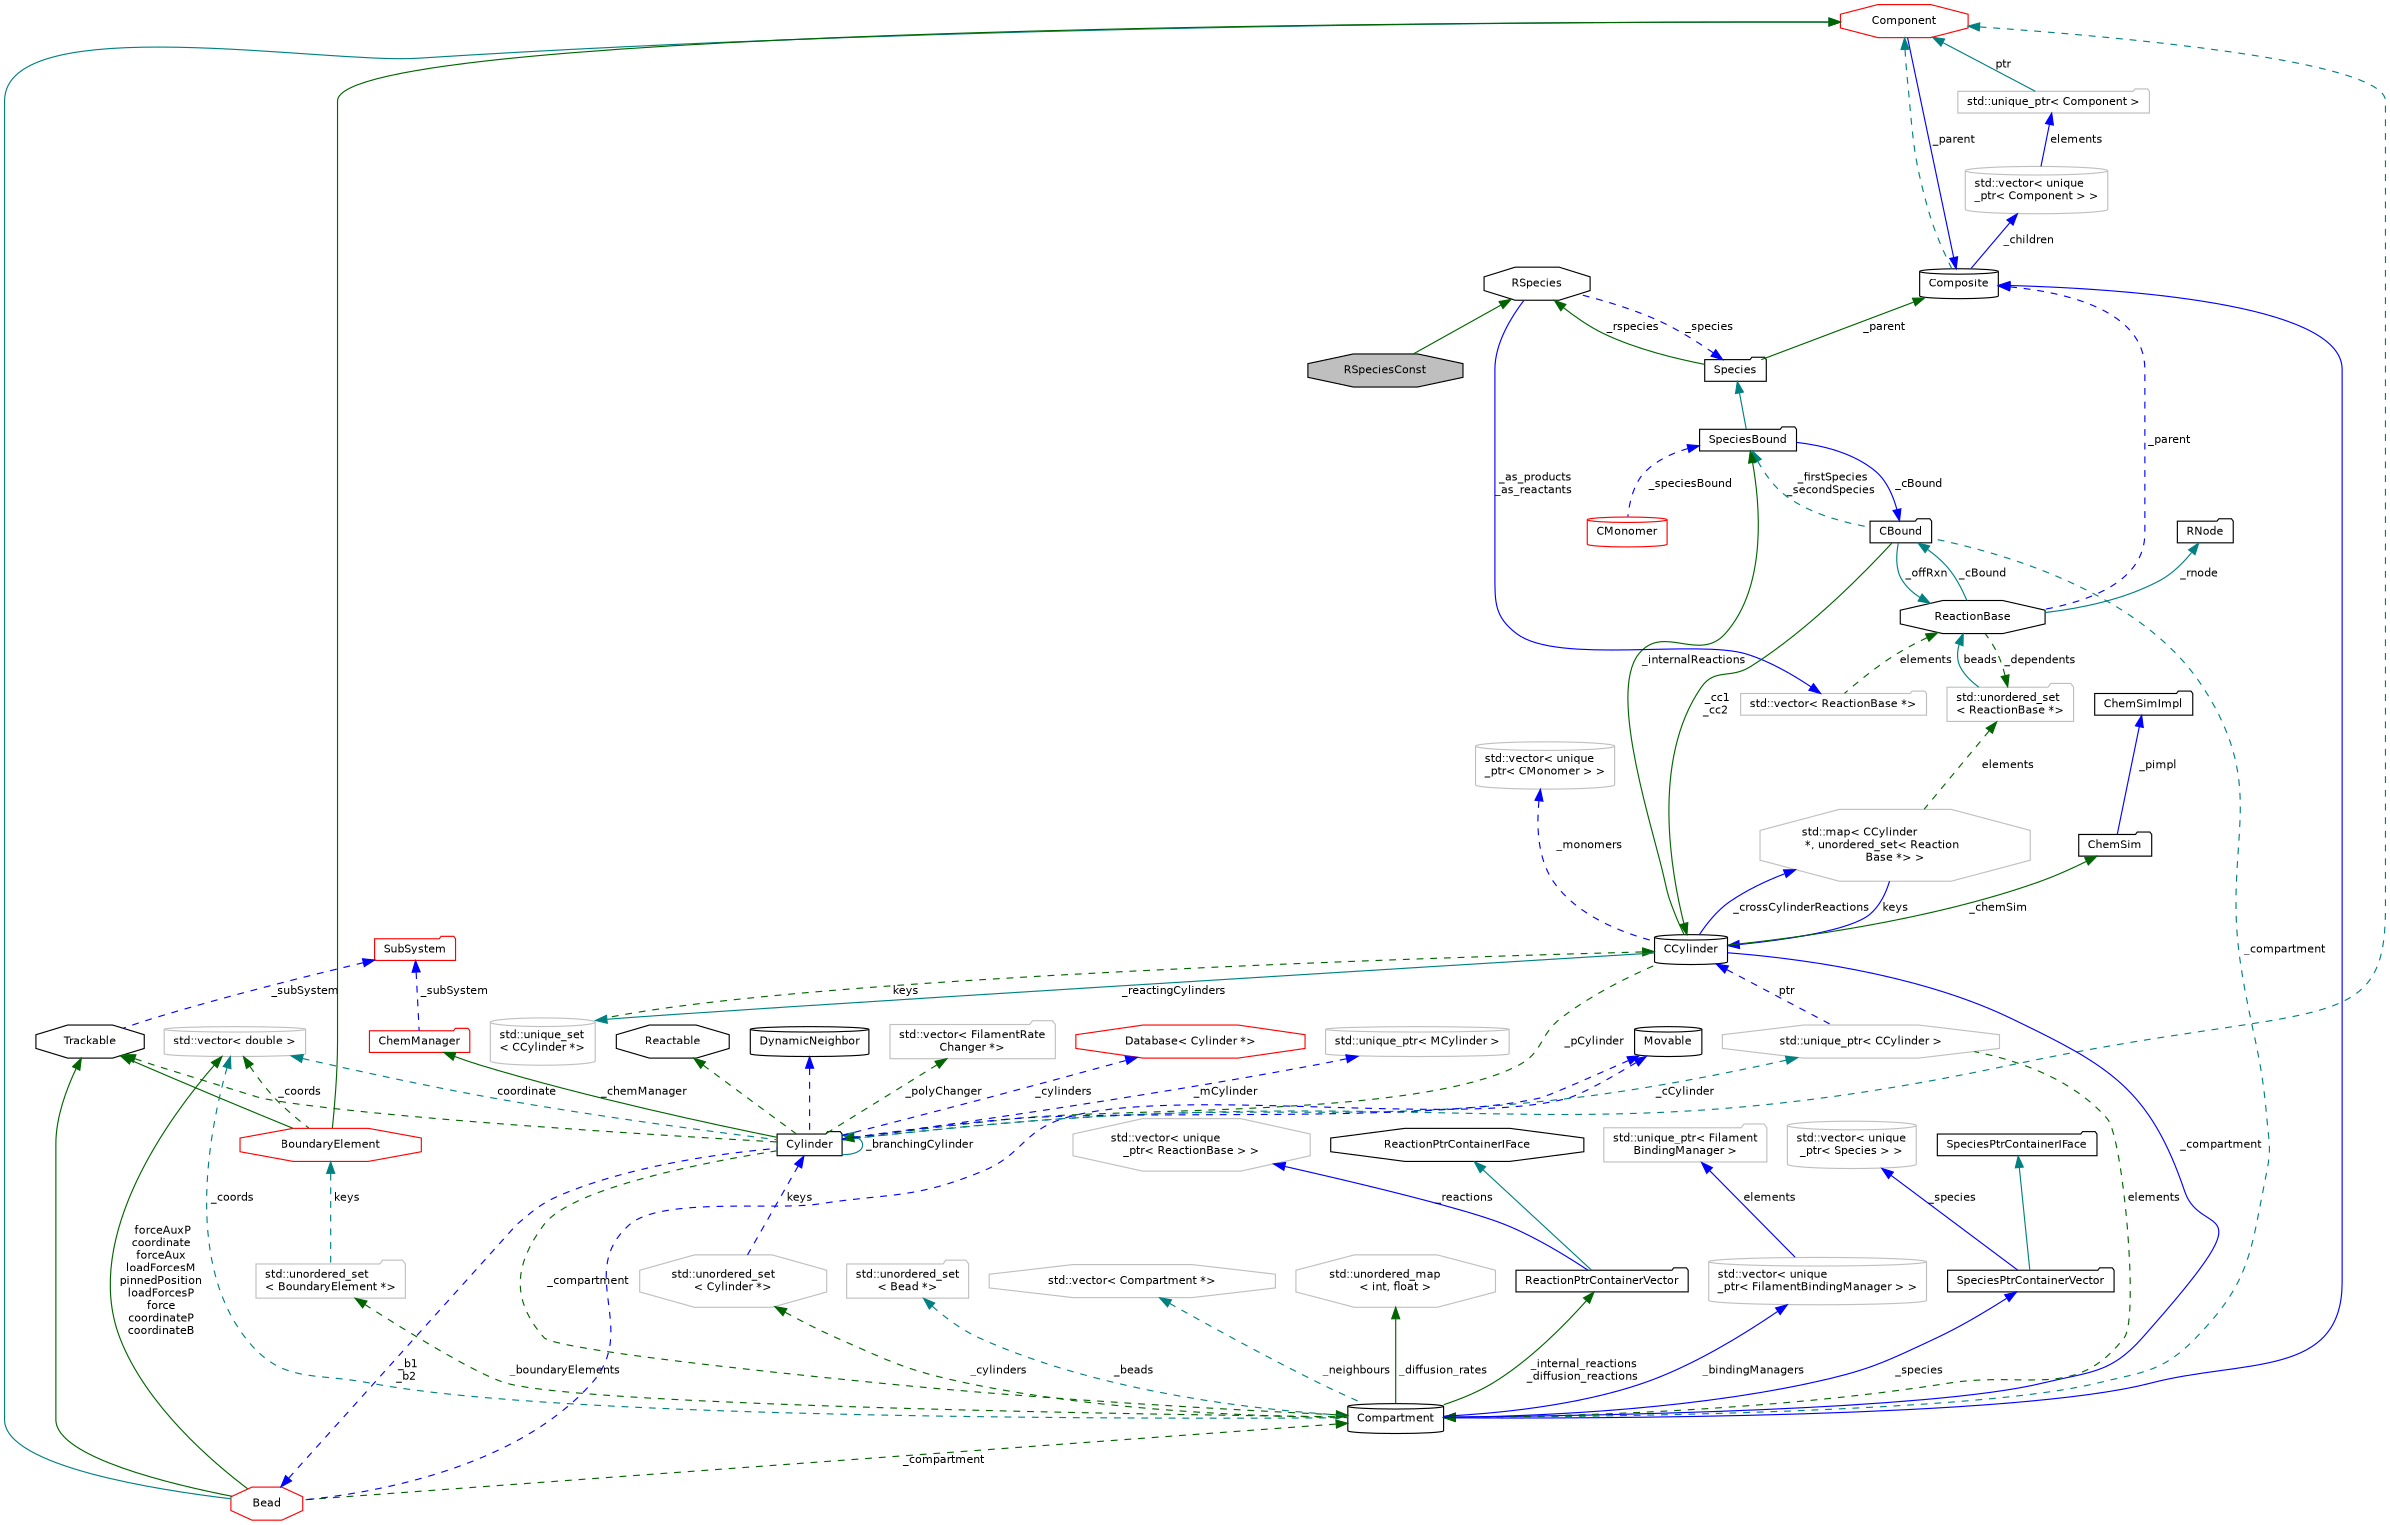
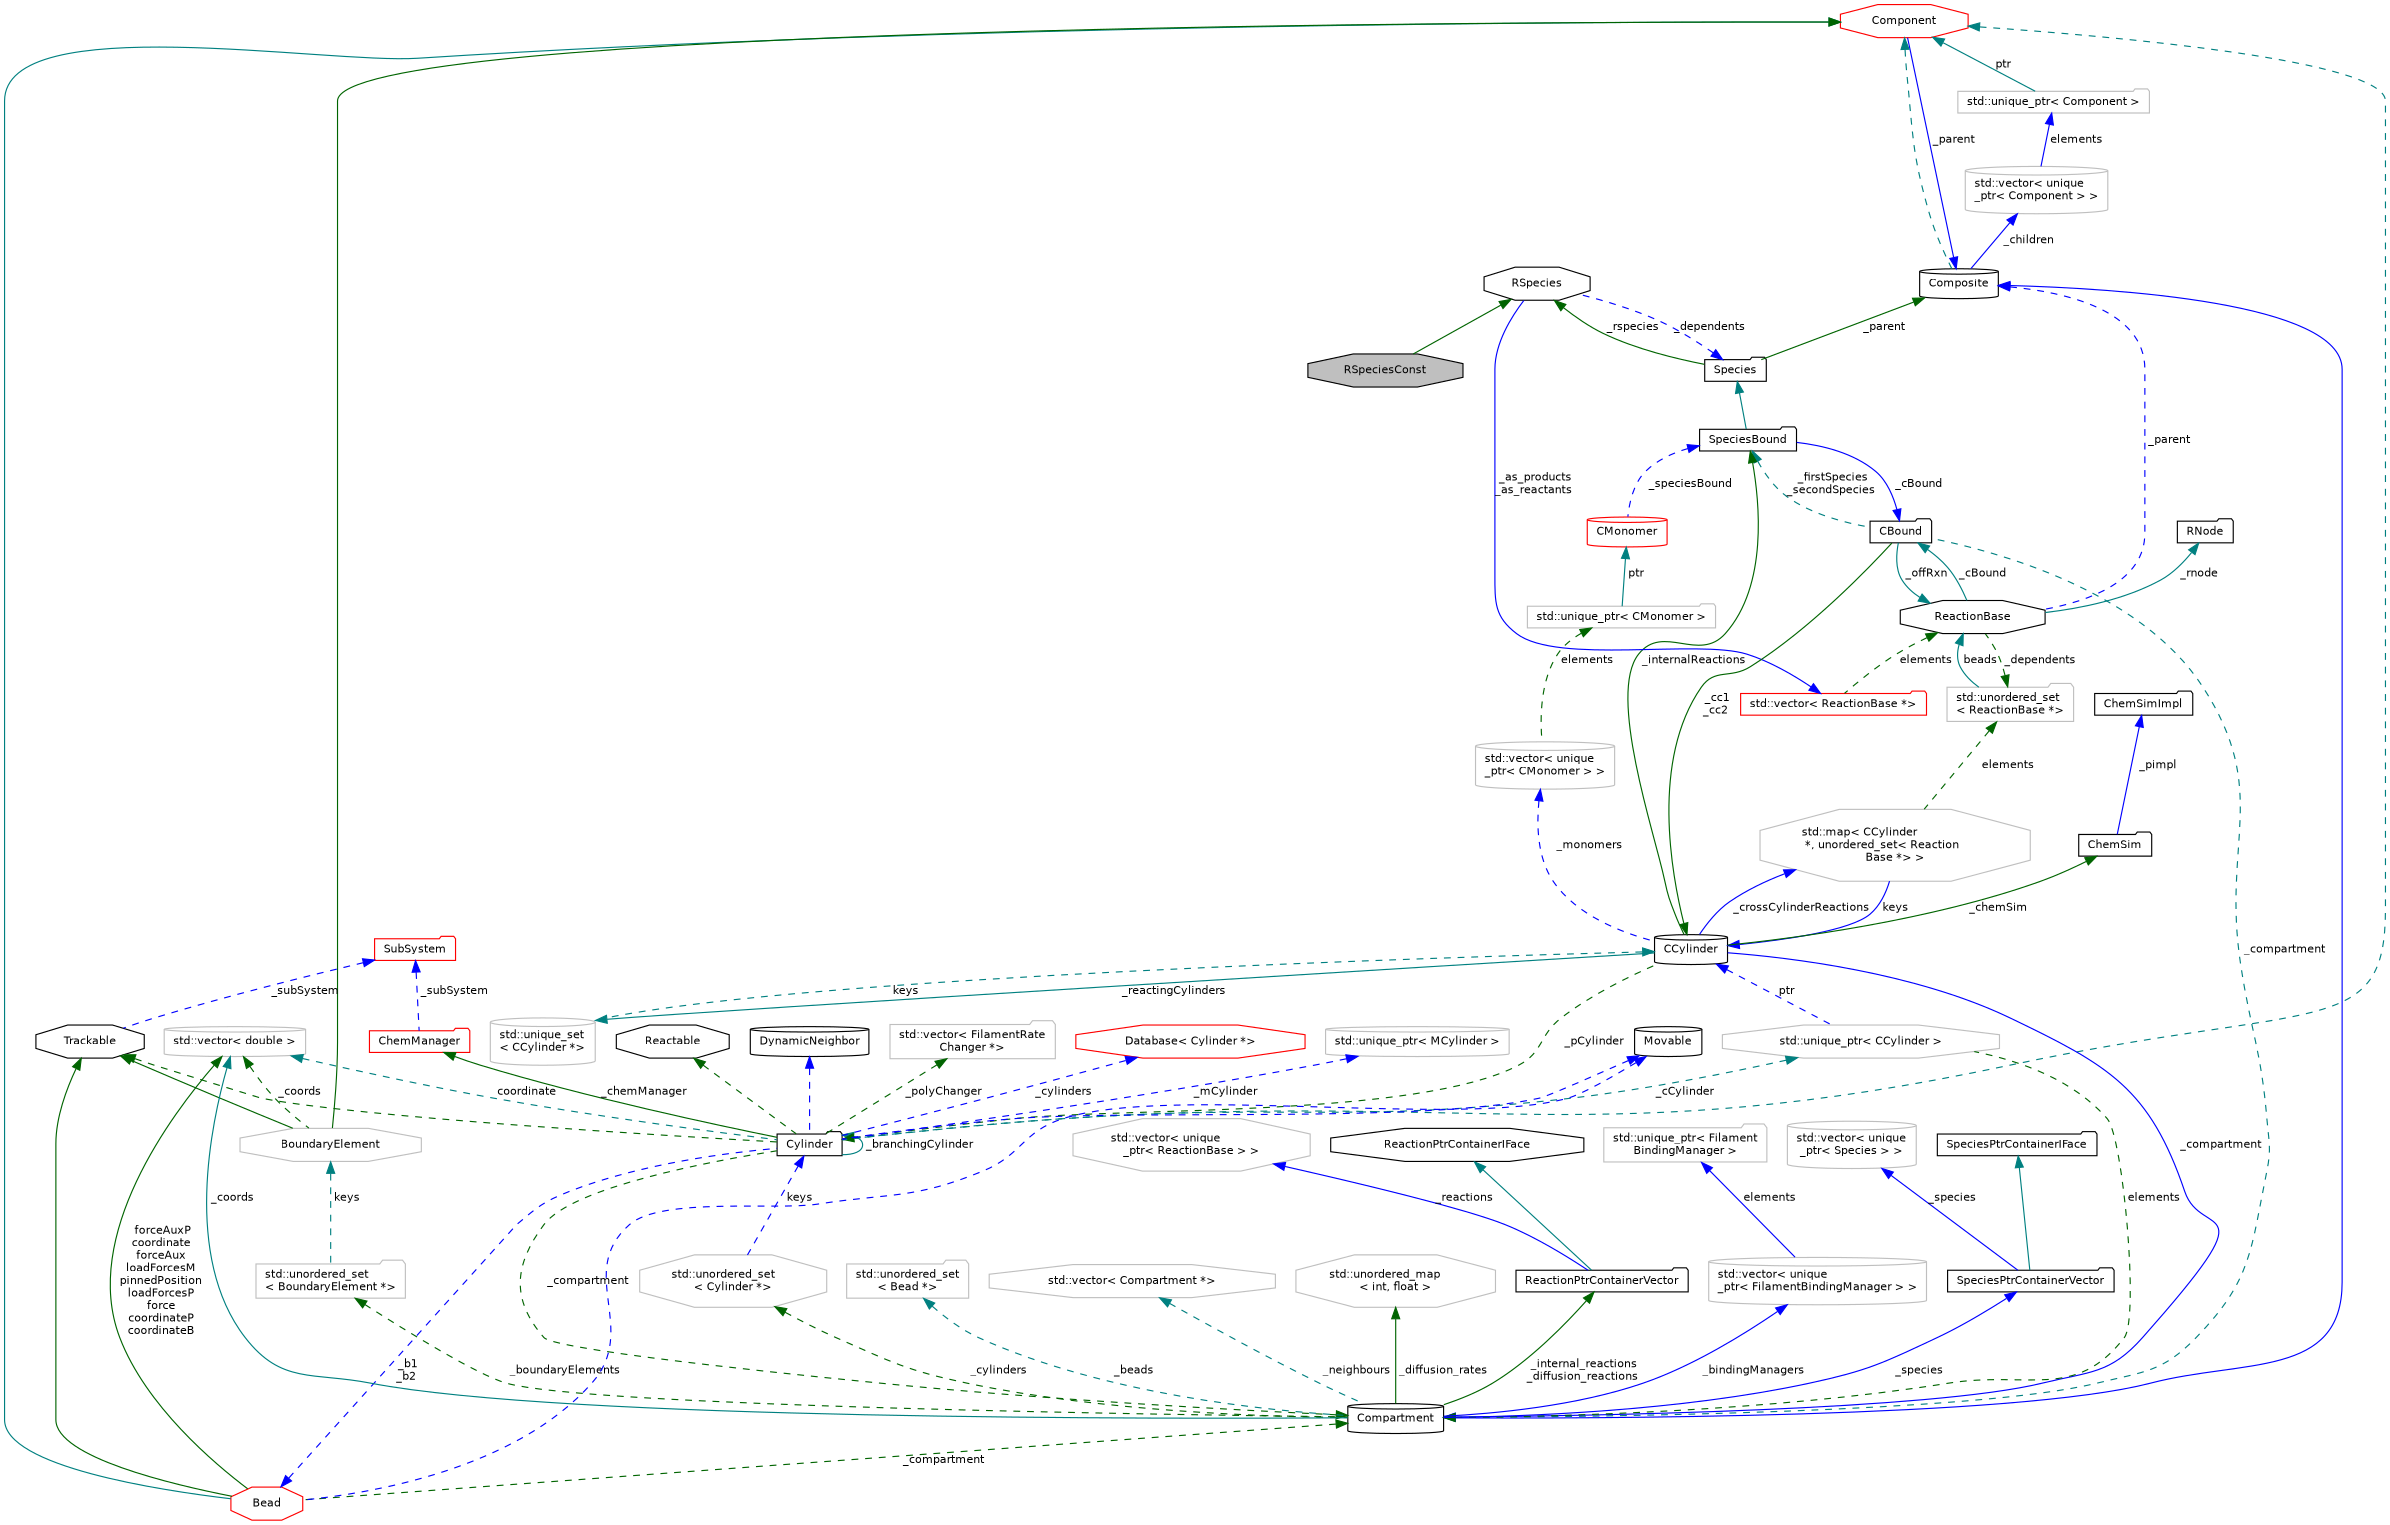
edge "RSpecies" -> "Species": label " _species" -> " _dependents"
node "std::unique_ptr< CMonomer >": added
node "std::vector< ReactionBase *>": color grey75 -> red
edge "std::unique_set < CCylinder *>" -> "CCylinder": color darkgreen -> teal
node "BoundaryElement": color red -> grey75
edge "Compartment" -> "std::vector< double >": style dashed -> solid
